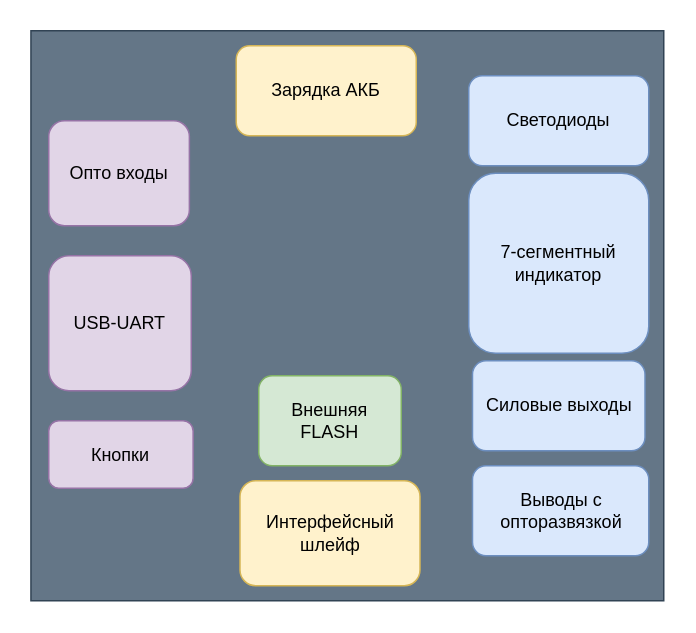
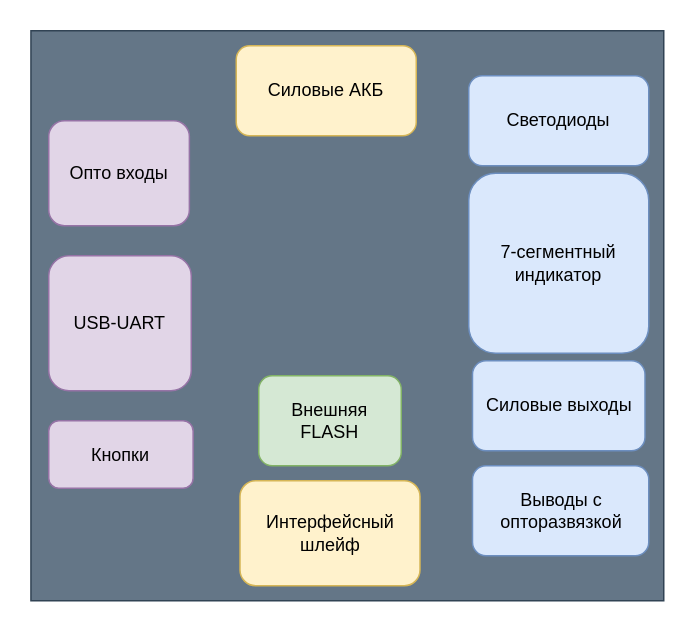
node "Зарядка АКБ": label "Зарядка АКБ" -> "Силовые АКБ"
